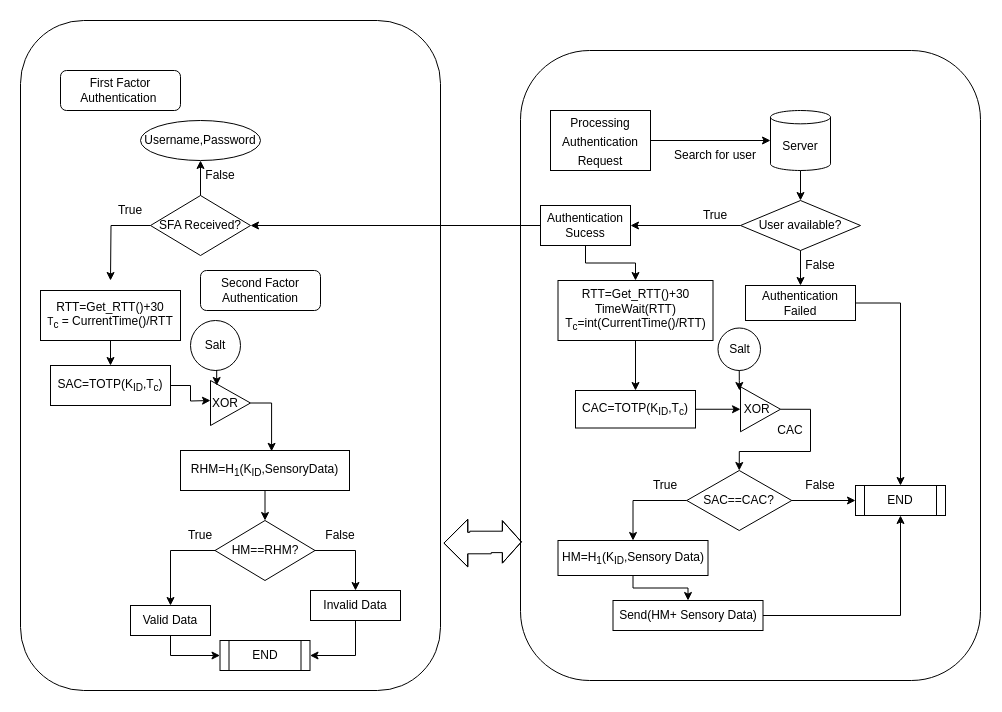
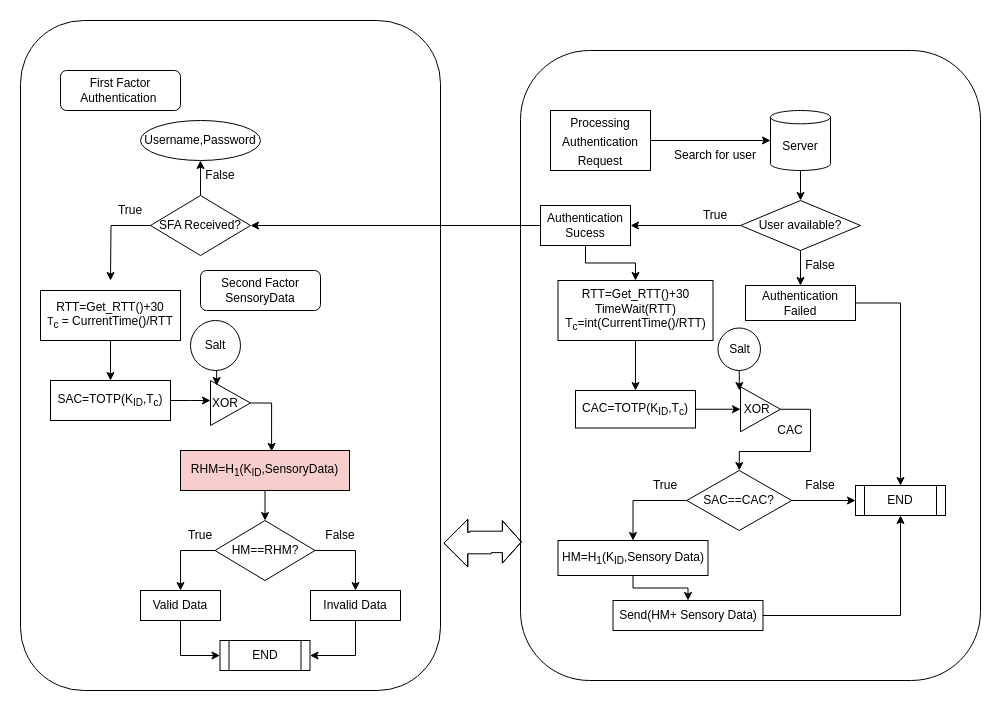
node "Second Factor Authentication": label "Second Factor Authentication" -> "Second Factor SensoryData"
node "SAC=TOTP(KID,Tc)": moved (111, 386) -> (111, 401)
node "RHM=H1(KID,SensoryData)": fillcolor #ffffff -> #f8cecc
node "Valid Data": moved (171, 621) -> (181, 606)
